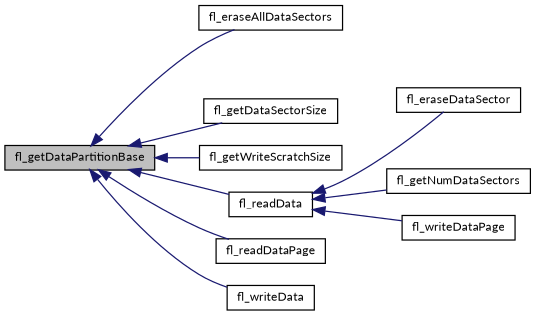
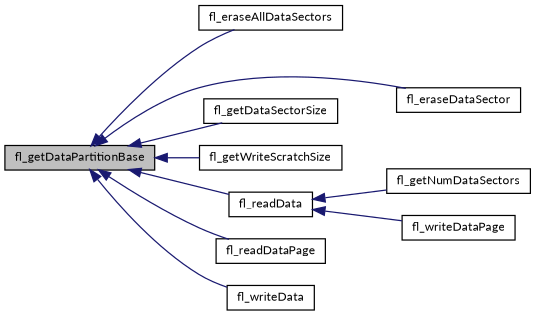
edge "fl_eraseDataSector" -> "fl_readData": now "fl_eraseDataSector" -> "fl_getDataPartitionBase"
